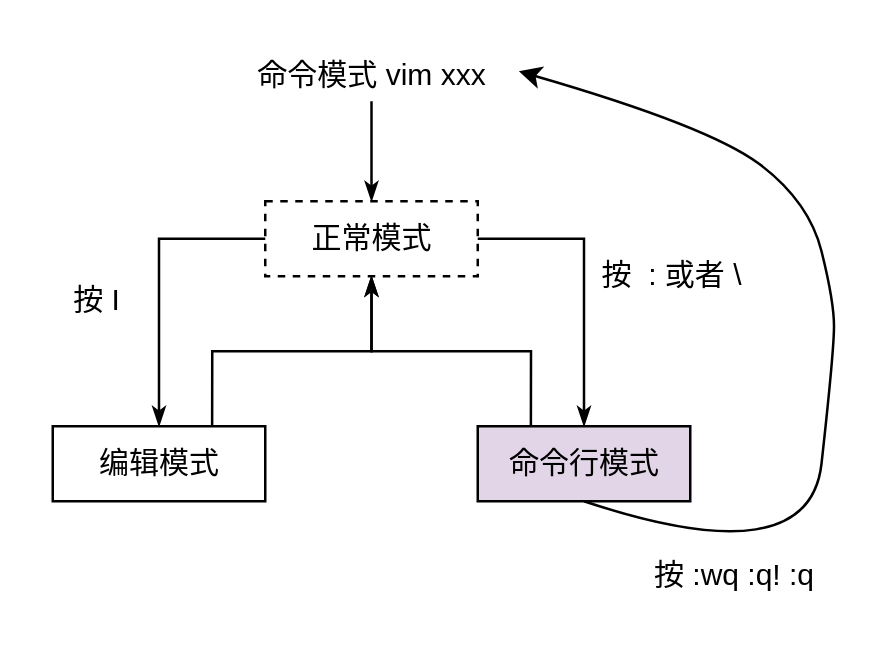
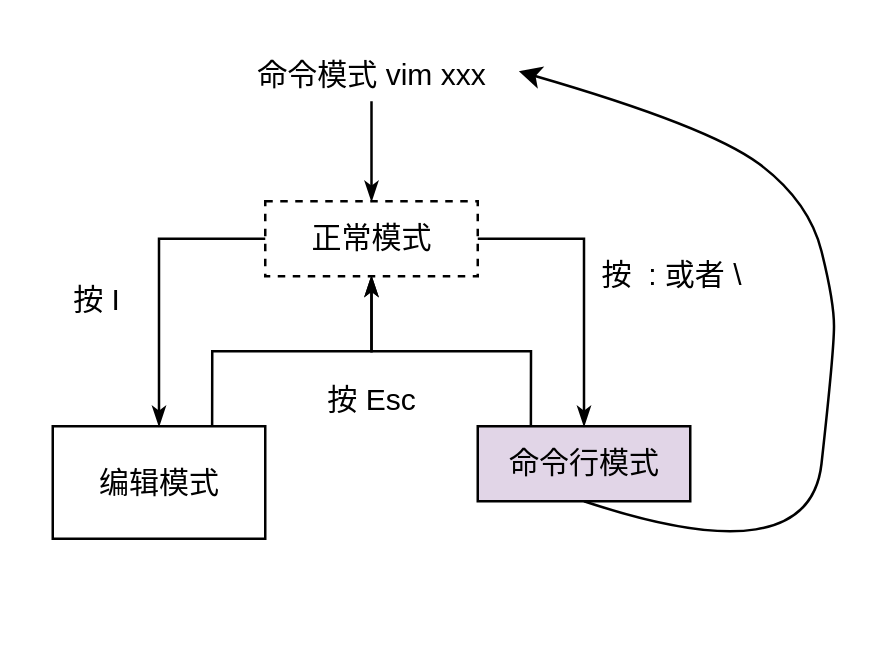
node "按 Esc": added
node "编辑模式": size 213x75 -> 213x113
node "按 :wq :q! :q": removed
